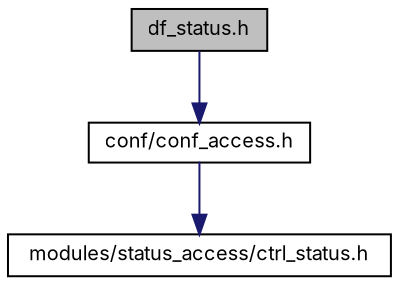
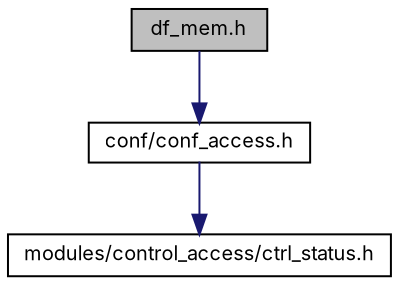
node "df_status.h": label "df_status.h" -> "df_mem.h"
node "modules/status_access/ctrl_status.h": label "modules/status_access/ctrl_status.h" -> "modules/control_access/ctrl_status.h"
